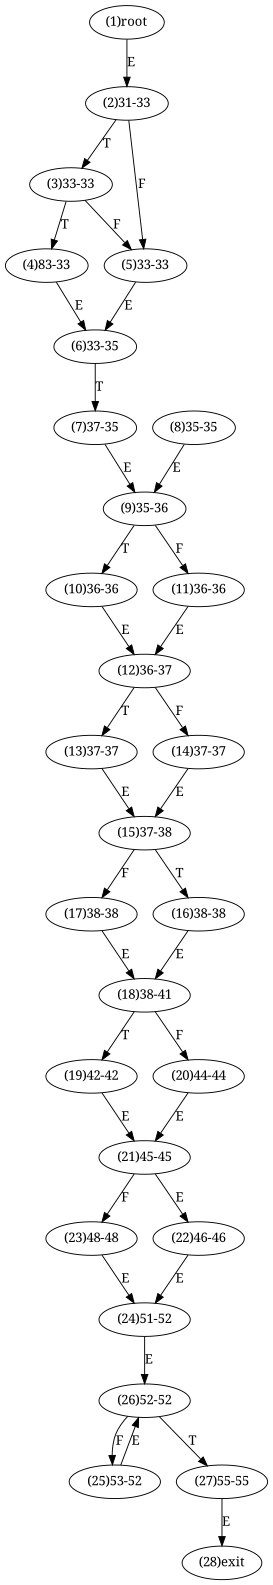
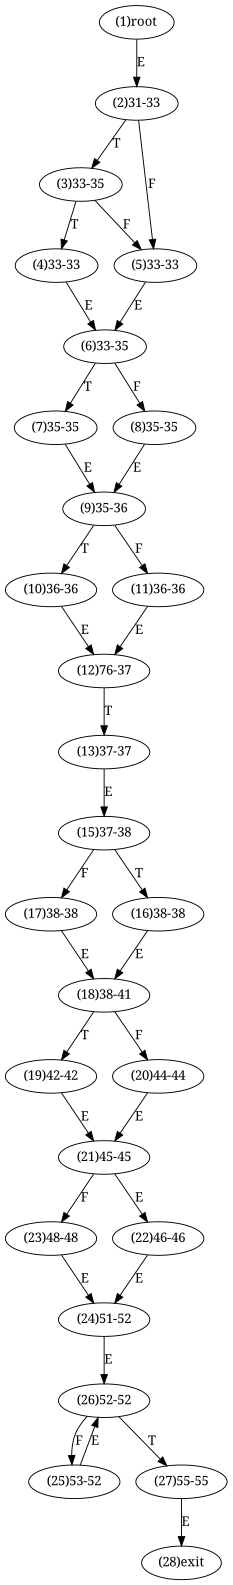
node "(3)33-33": label "(3)33-33" -> "(3)33-35"
node "(4)83-33": label "(4)83-33" -> "(4)33-33"
edge "(6)33-35" -> "(8)35-35": added, label "F"
node "(7)37-35": label "(7)37-35" -> "(7)35-35"
node "(12)36-37": label "(12)36-37" -> "(12)76-37"
node "(14)37-37": removed
